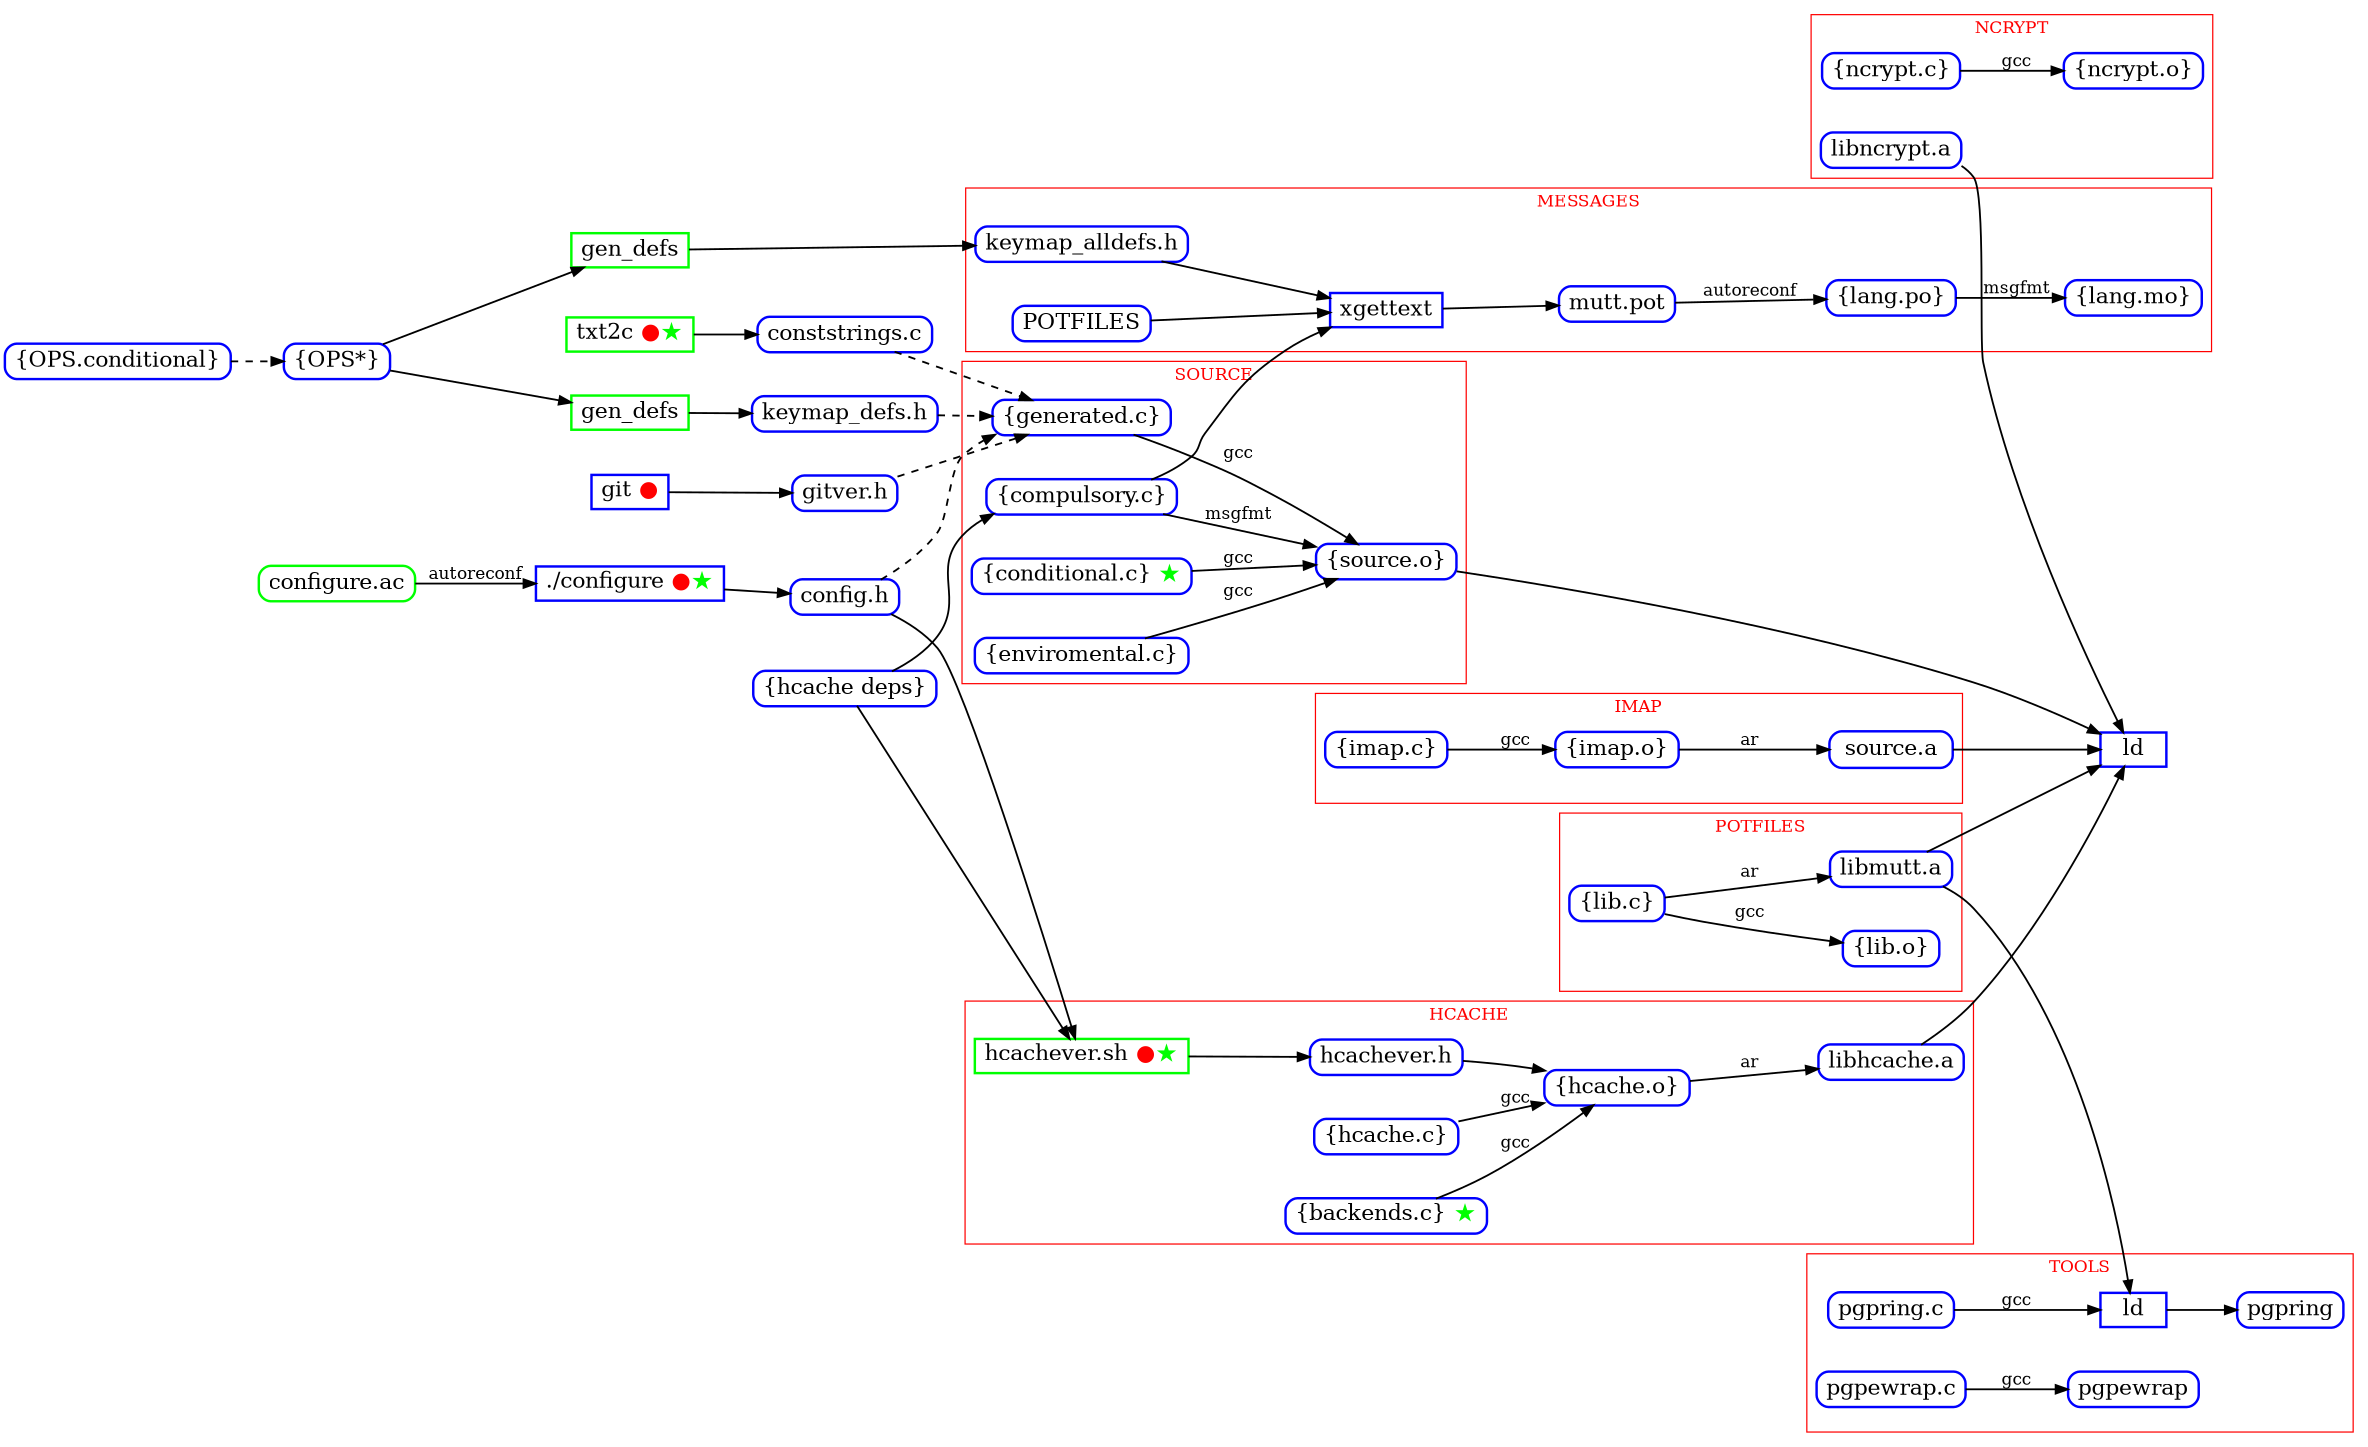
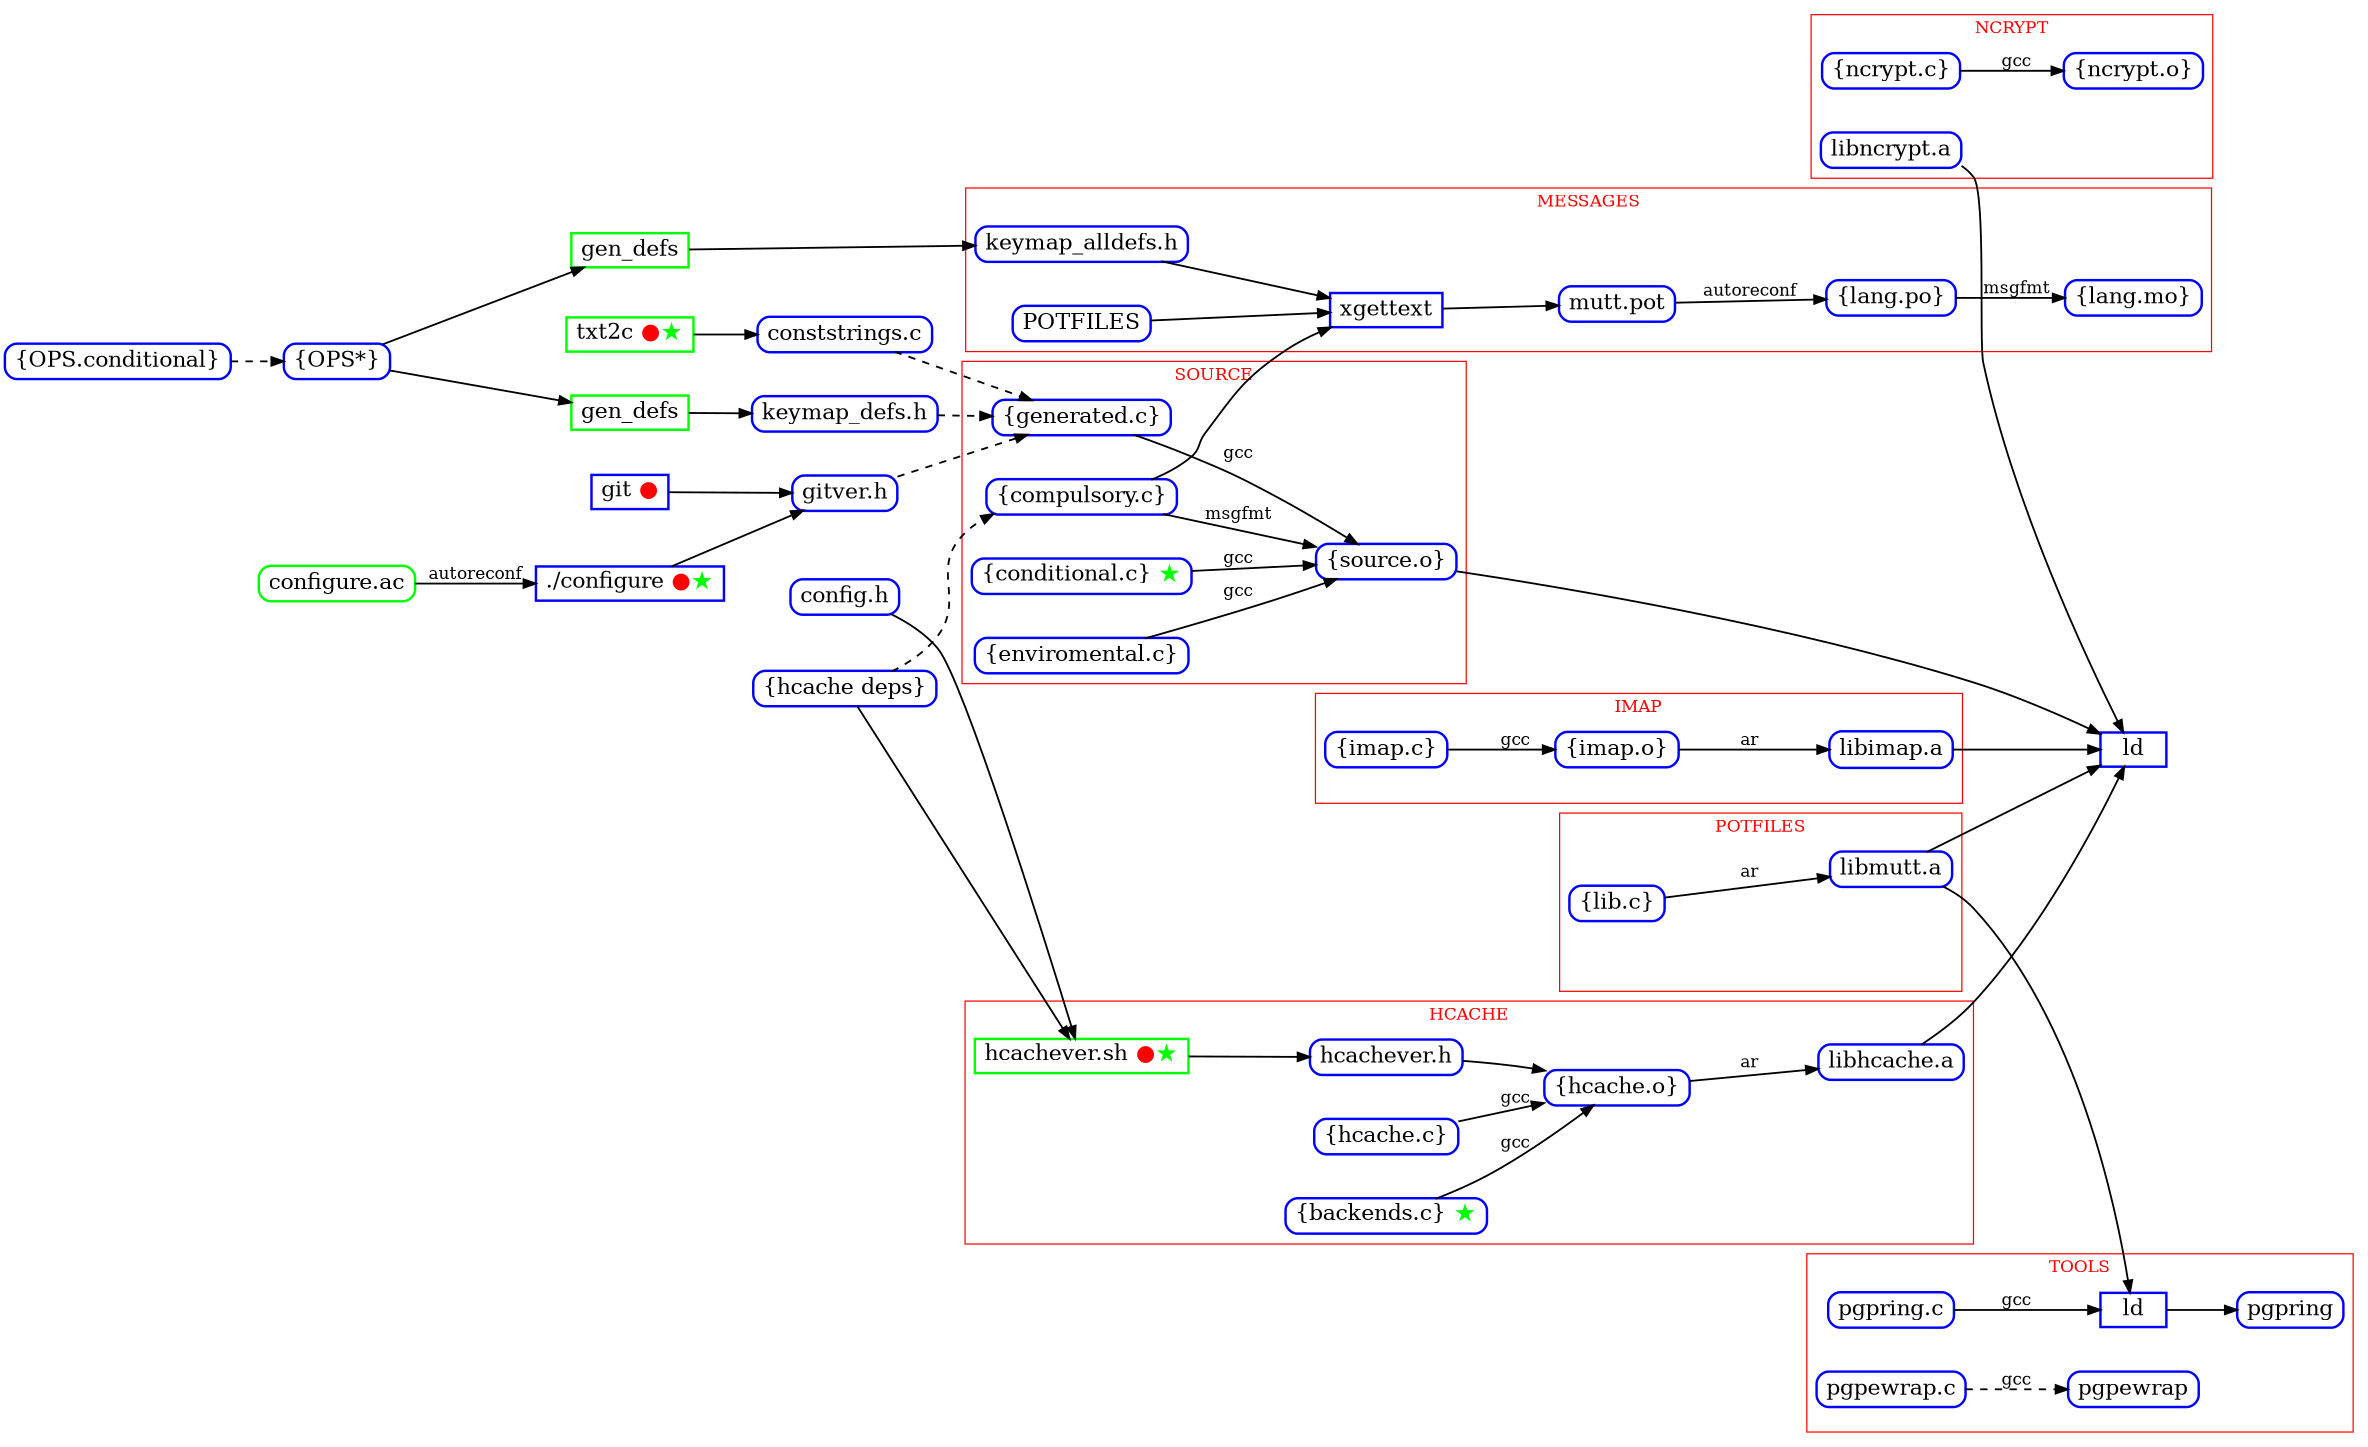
edge "config.h" -> "{generated.c}": removed
edge "./configure" -> "config.h": now "./configure" -> "gitver.h"
edge "{hcache deps}" -> "{compulsory.c}": style solid -> dashed
node "source.a": label "source.a" -> "libimap.a"
node "{lib.o}": removed
edge "pgpewrap.c" -> "pgpewrap": style solid -> dashed
